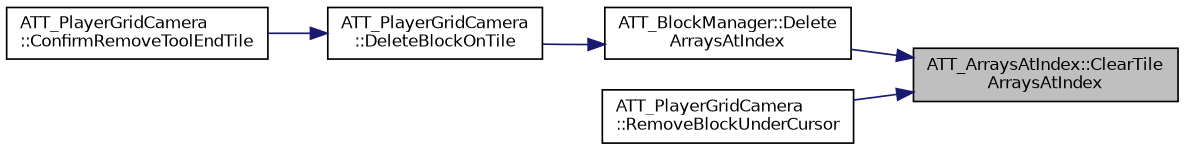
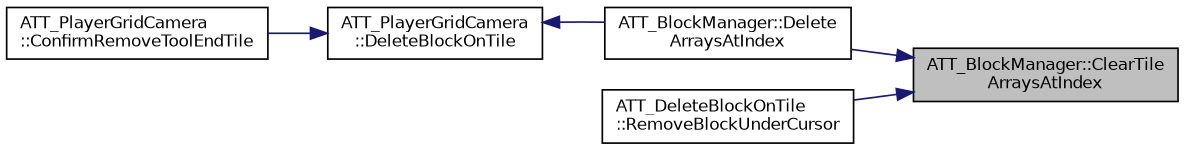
edge "ATT_PlayerGridCamera ::DeleteBlockOnTile" -> "ATT_BlockManager::Delete ArraysAtIndex": reversed
node "ATT_ArraysAtIndex::ClearTile ArraysAtIndex": label "ATT_ArraysAtIndex::ClearTile ArraysAtIndex" -> "ATT_BlockManager::ClearTile ArraysAtIndex"
node "ATT_PlayerGridCamera ::RemoveBlockUnderCursor": label "ATT_PlayerGridCamera ::RemoveBlockUnderCursor" -> "ATT_DeleteBlockOnTile ::RemoveBlockUnderCursor"
